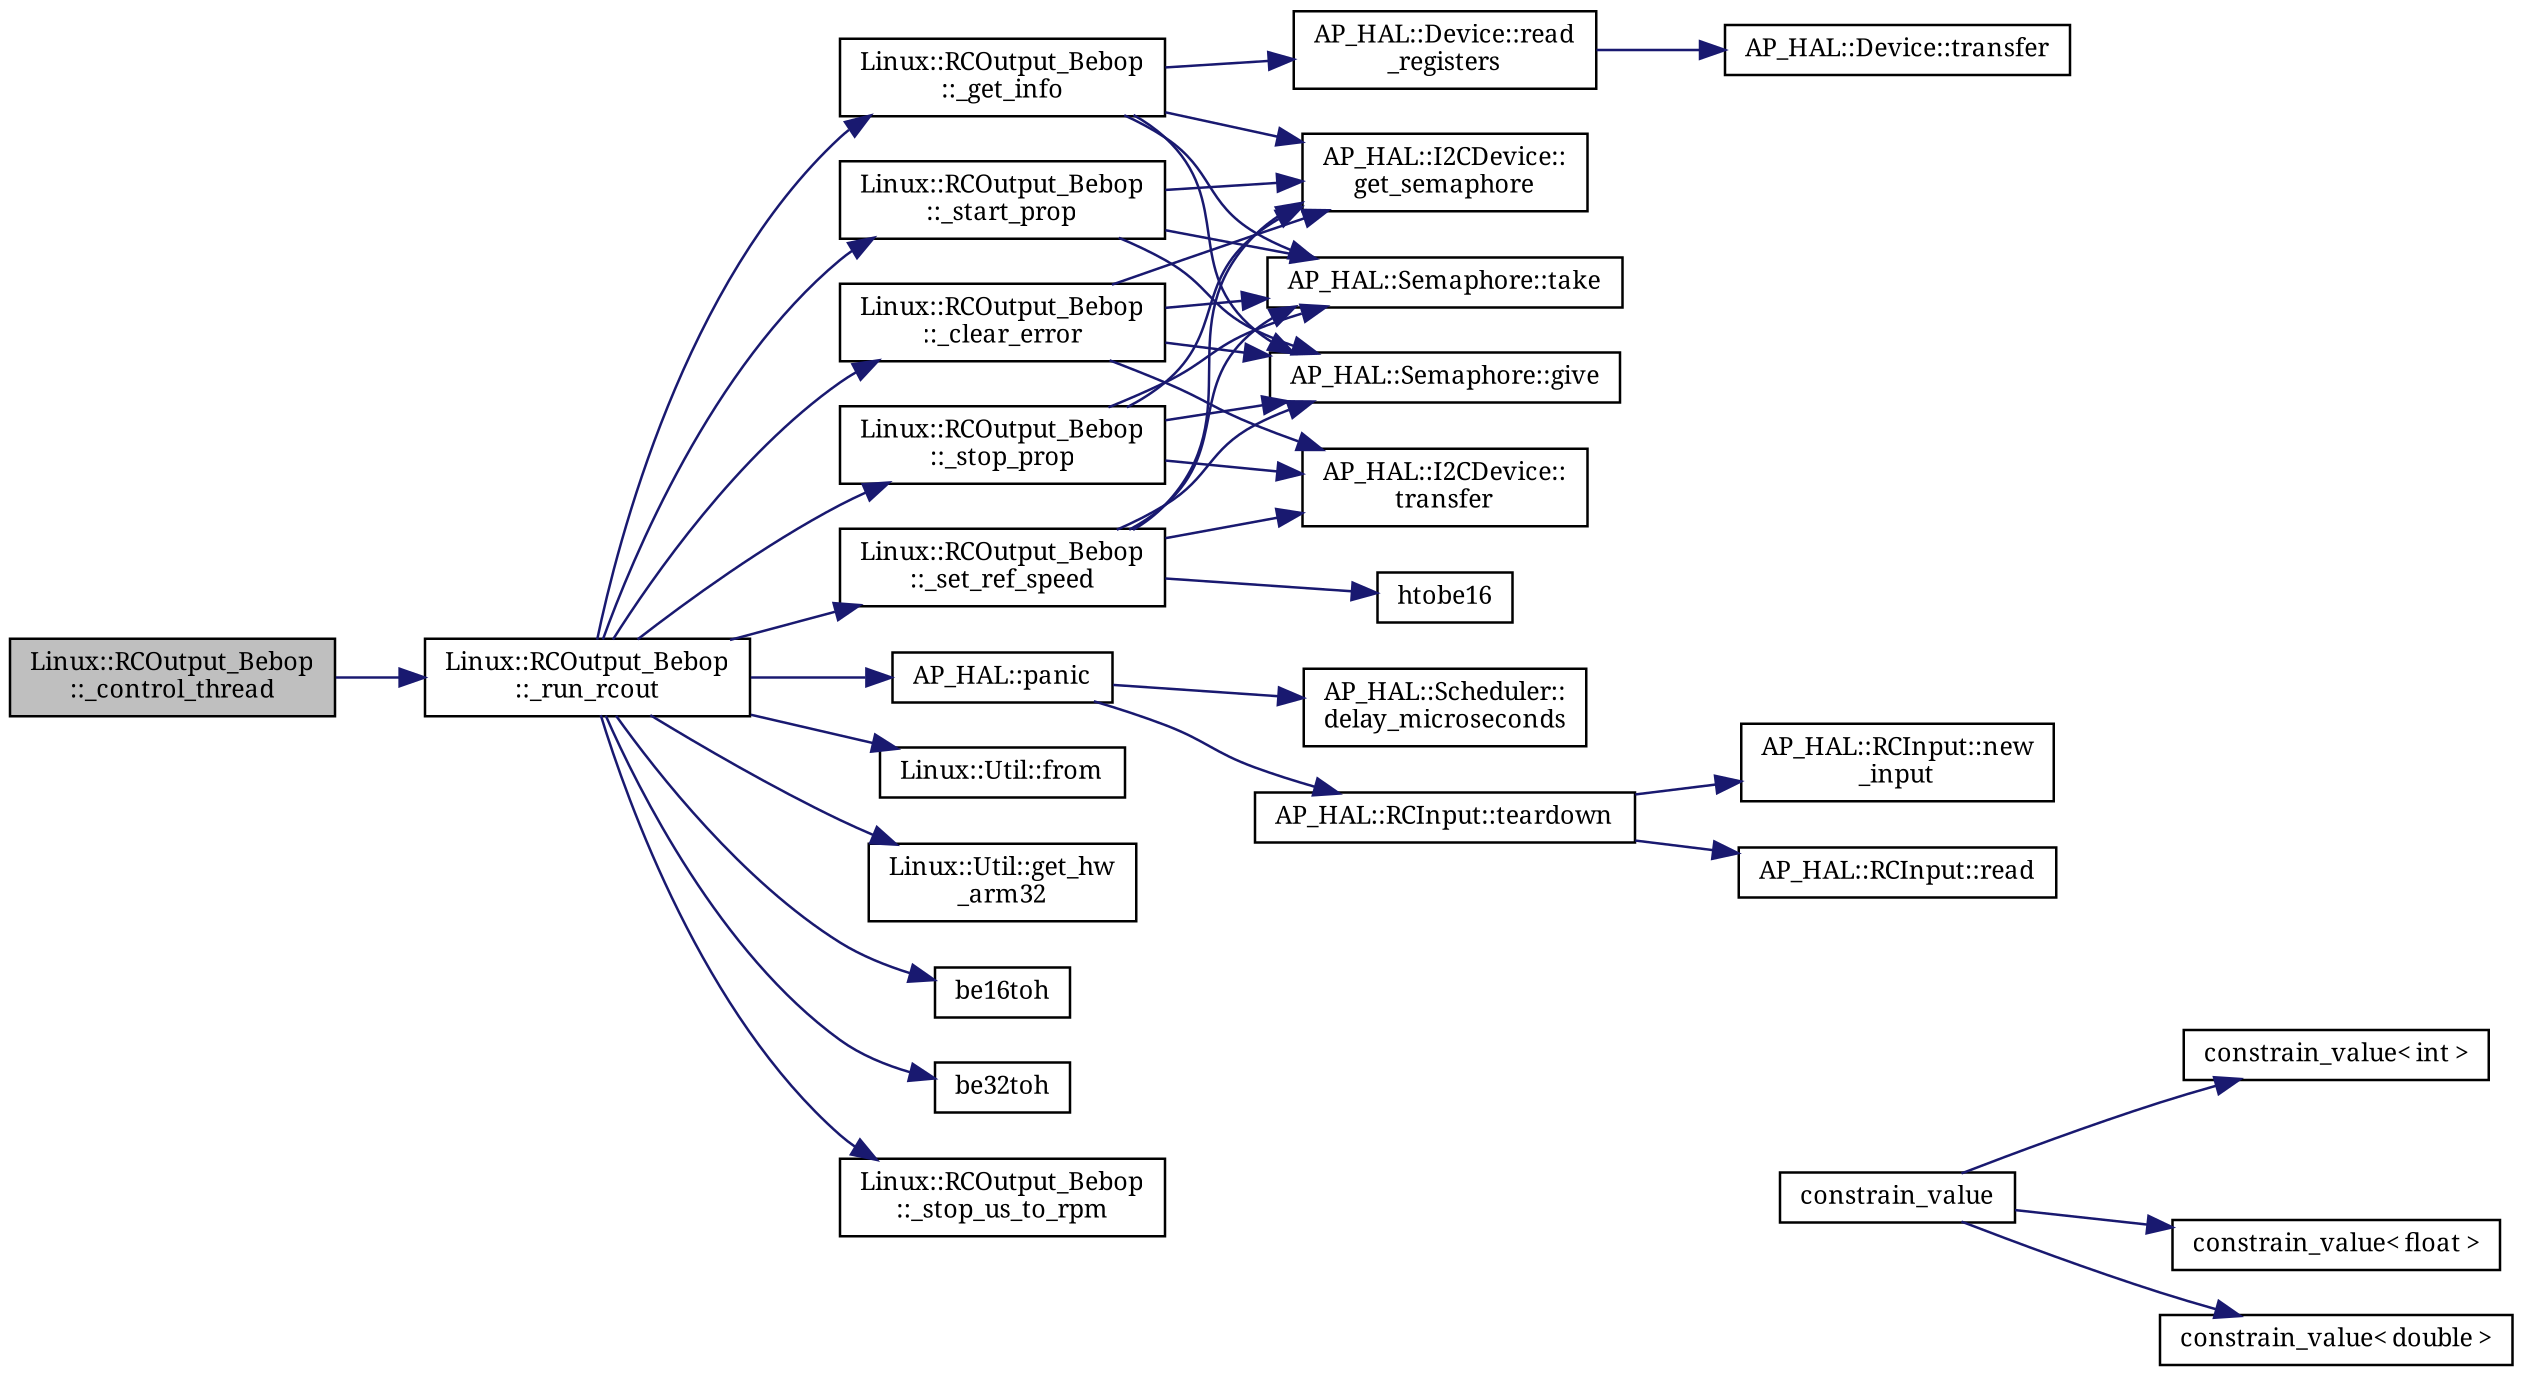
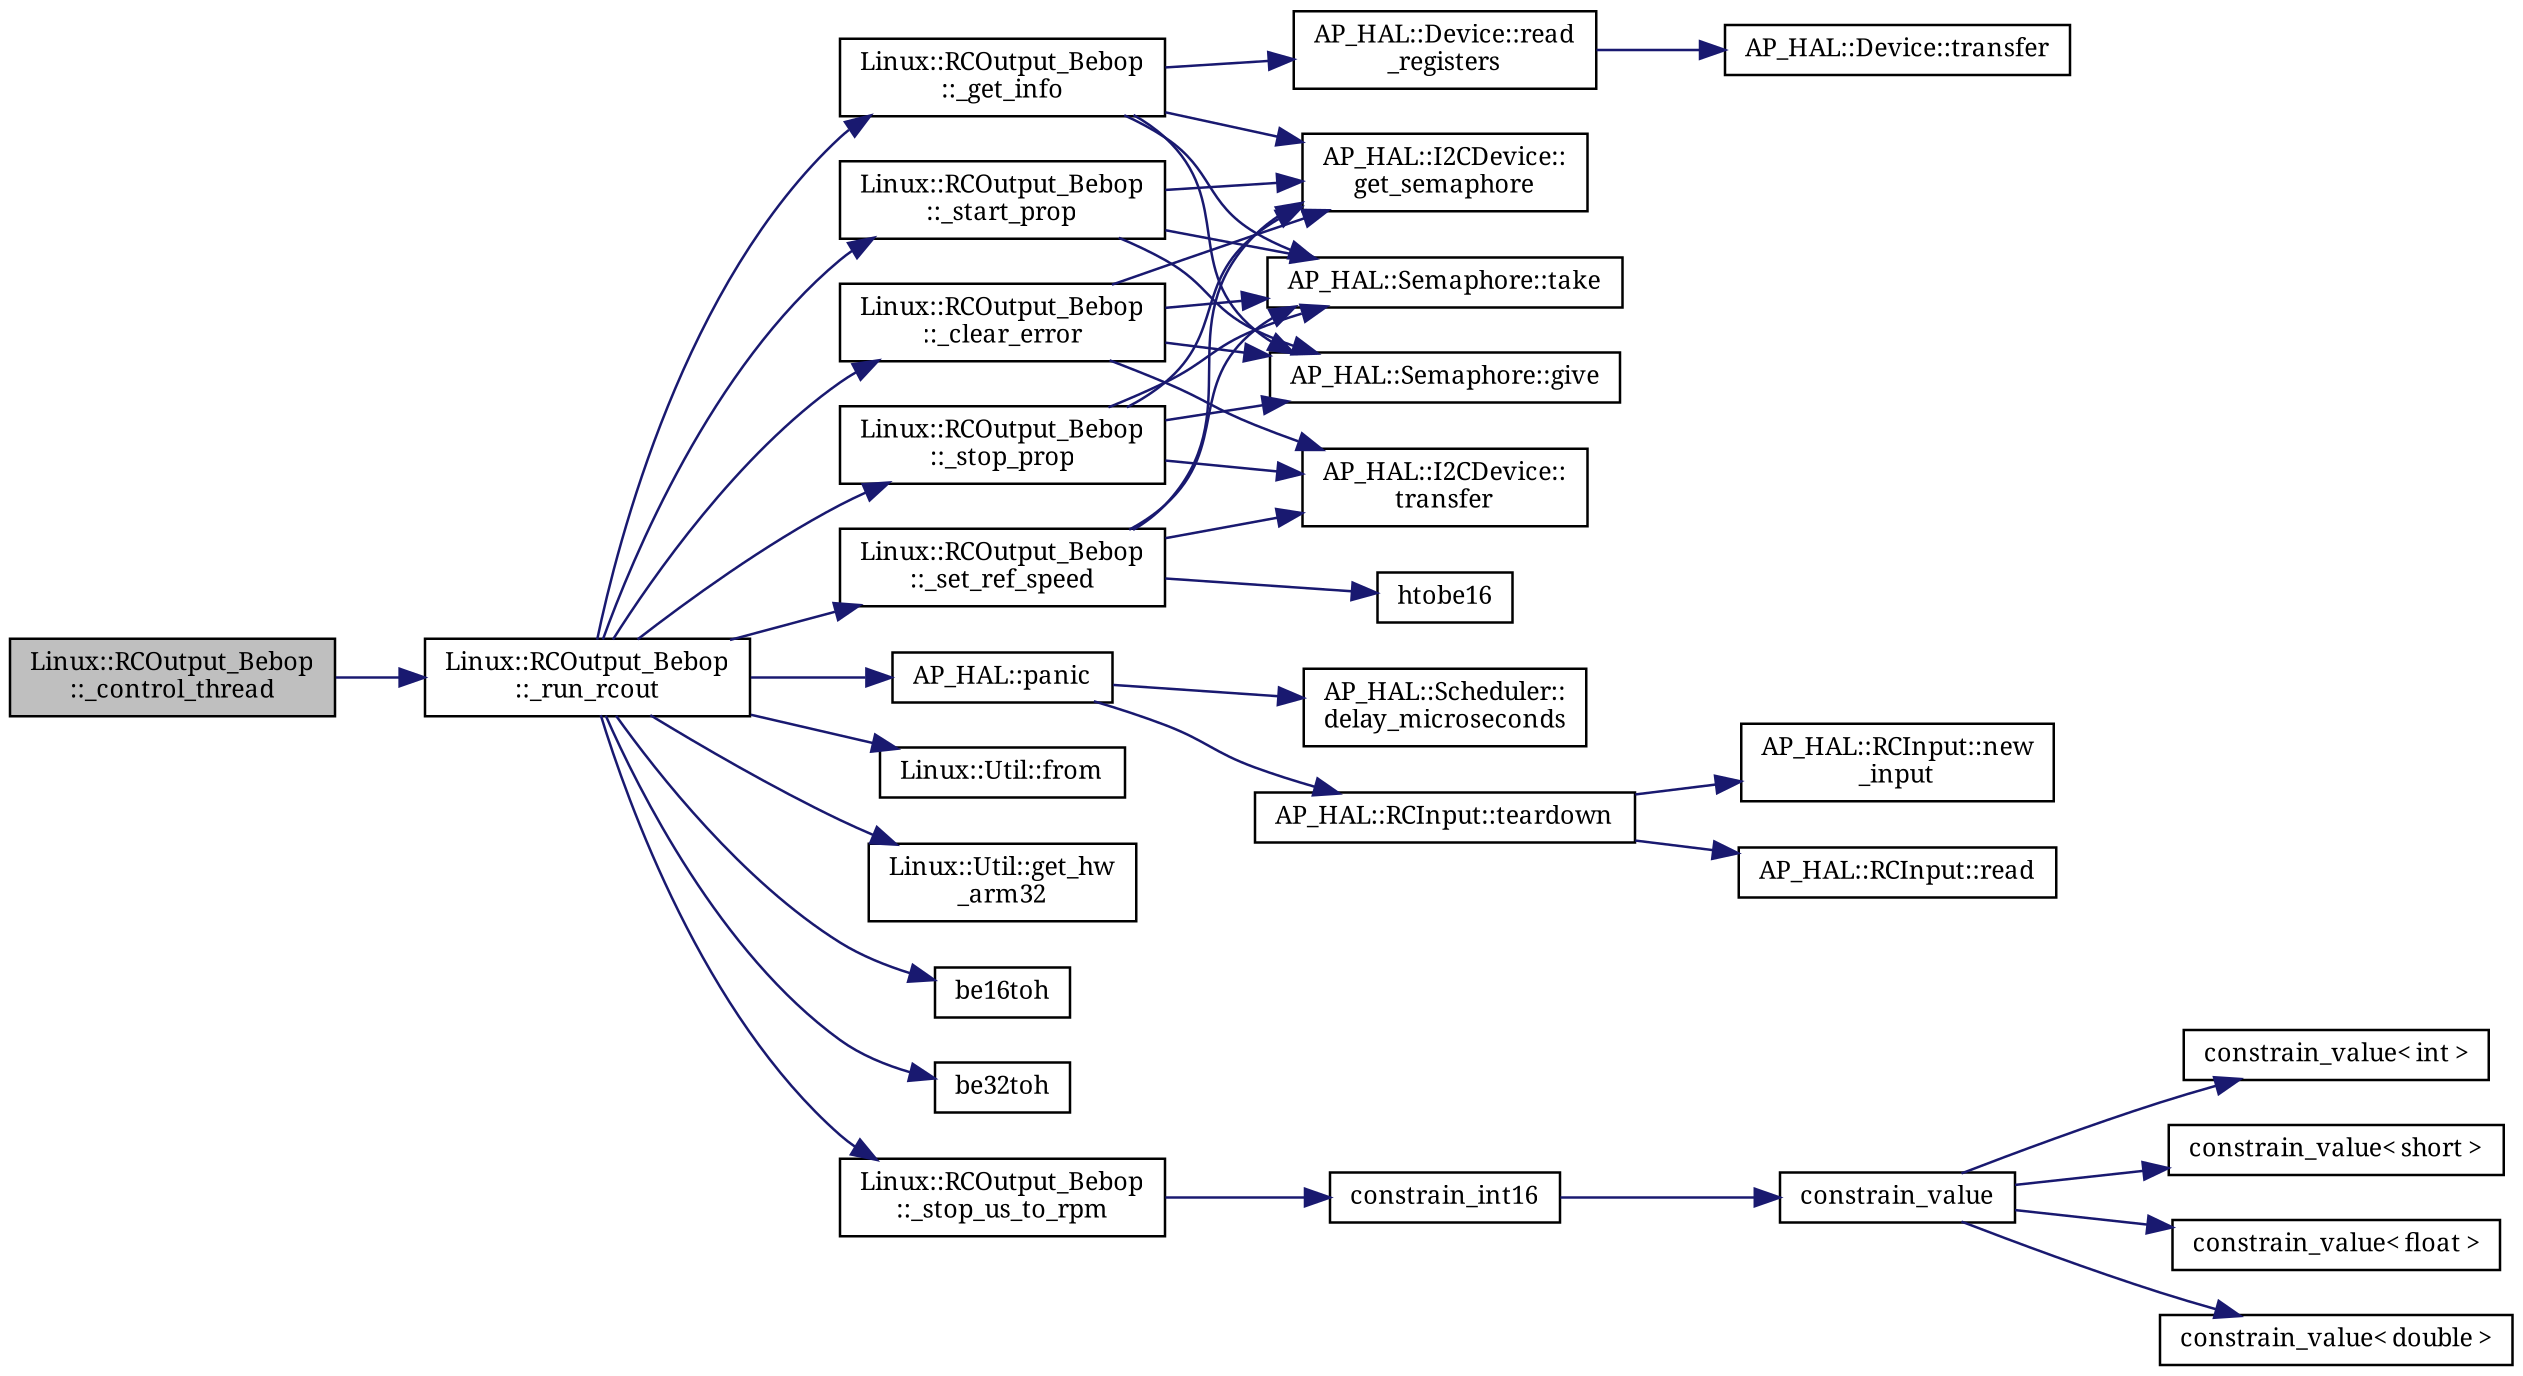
edge "Linux::RCOutput_Bebop ::_set_ref_speed" -> "AP_HAL::Semaphore::give": removed
node "constrain_value< short >": added
node "constrain_int16": added
